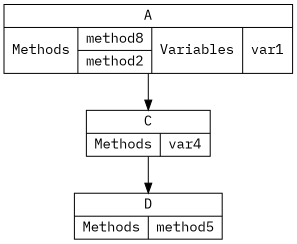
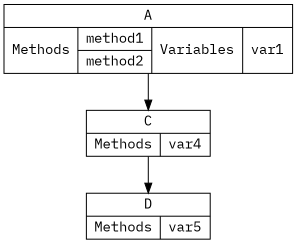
node "A": text "method8" -> "method1"
node "D": text "method5" -> "var5"
